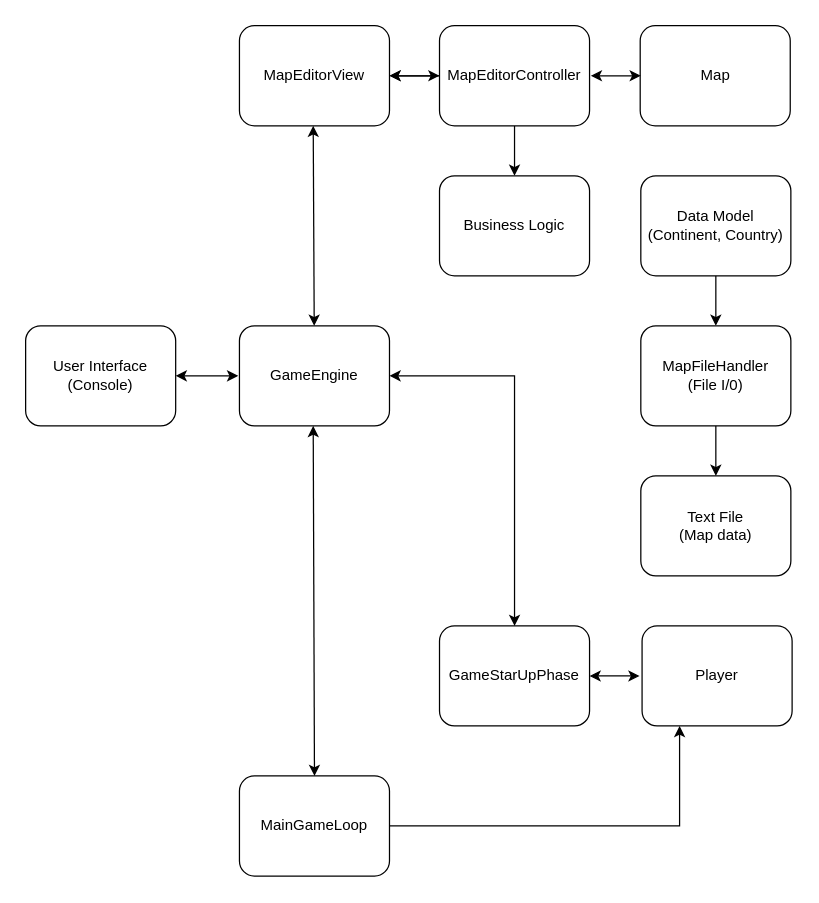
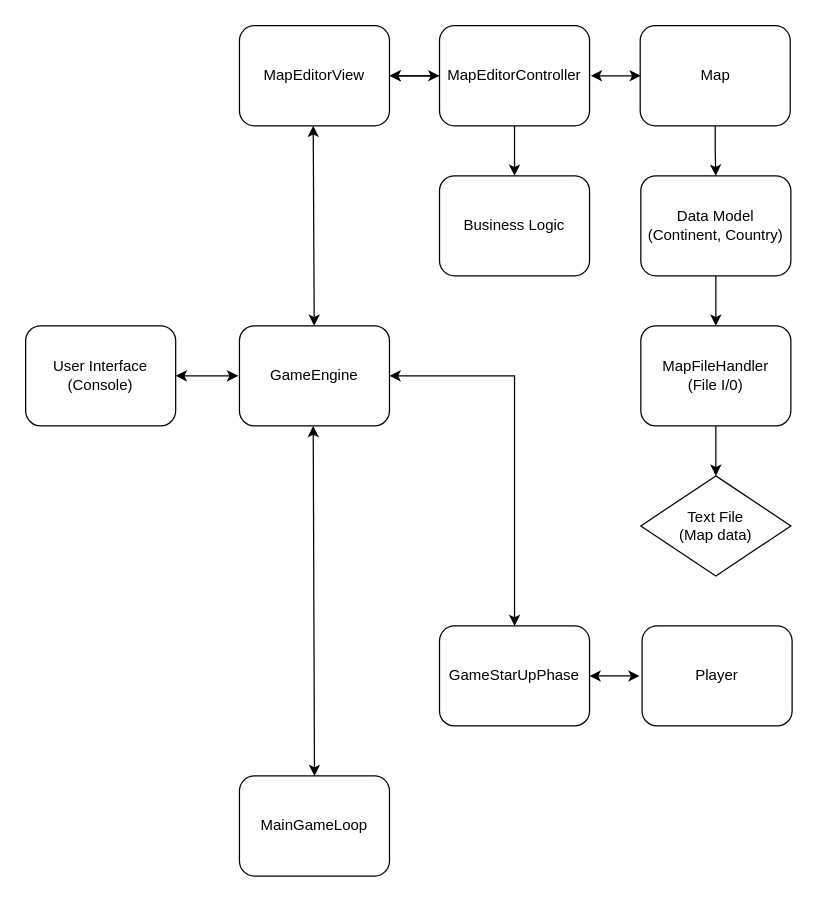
edge "Map" -> "Data Model (Continent, Country)": added
node "Text File (Map data)": shape rounded rectangle -> diamond
edge "MainGameLoop" -> "Player": removed
